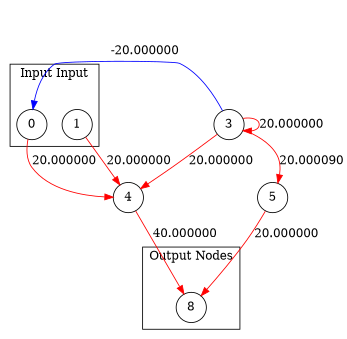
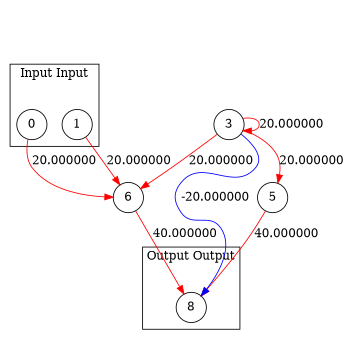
edge "3" -> "0": now "3" -> "8"
edge "3" -> "5": label "20.000090" -> "20.000000"
node "4": label "4" -> "6"
edge "5" -> "8": label "20.000000" -> "40.000000"
cluster "Output Nodes": label "Output Nodes" -> "Output Output"
